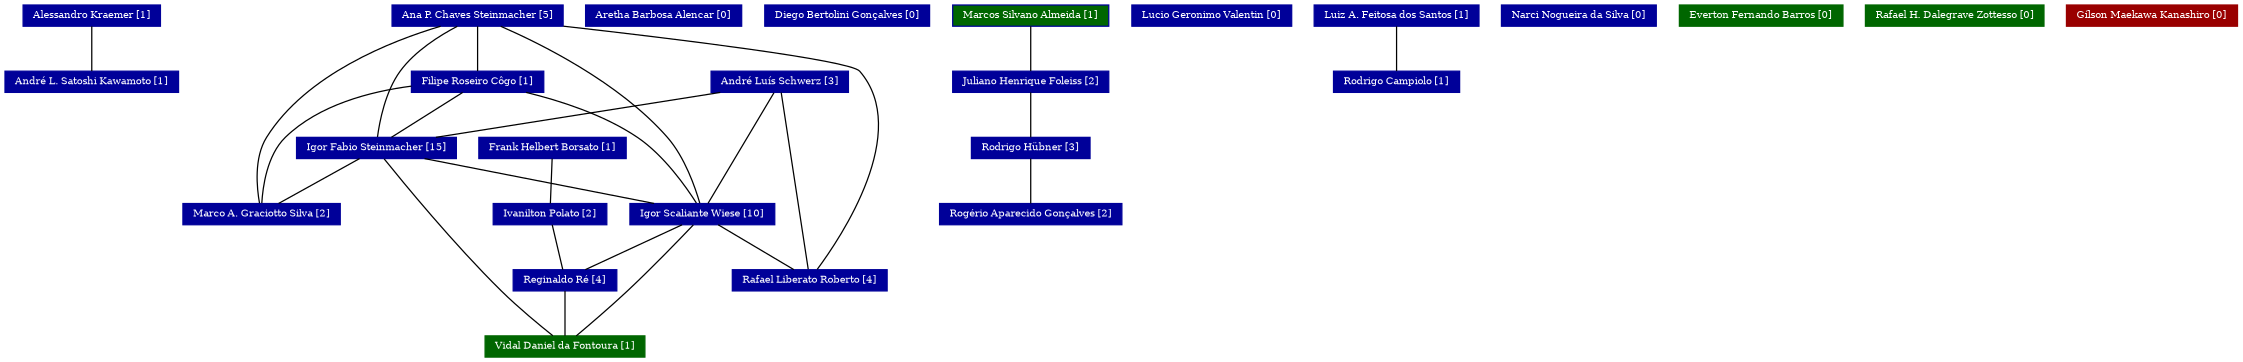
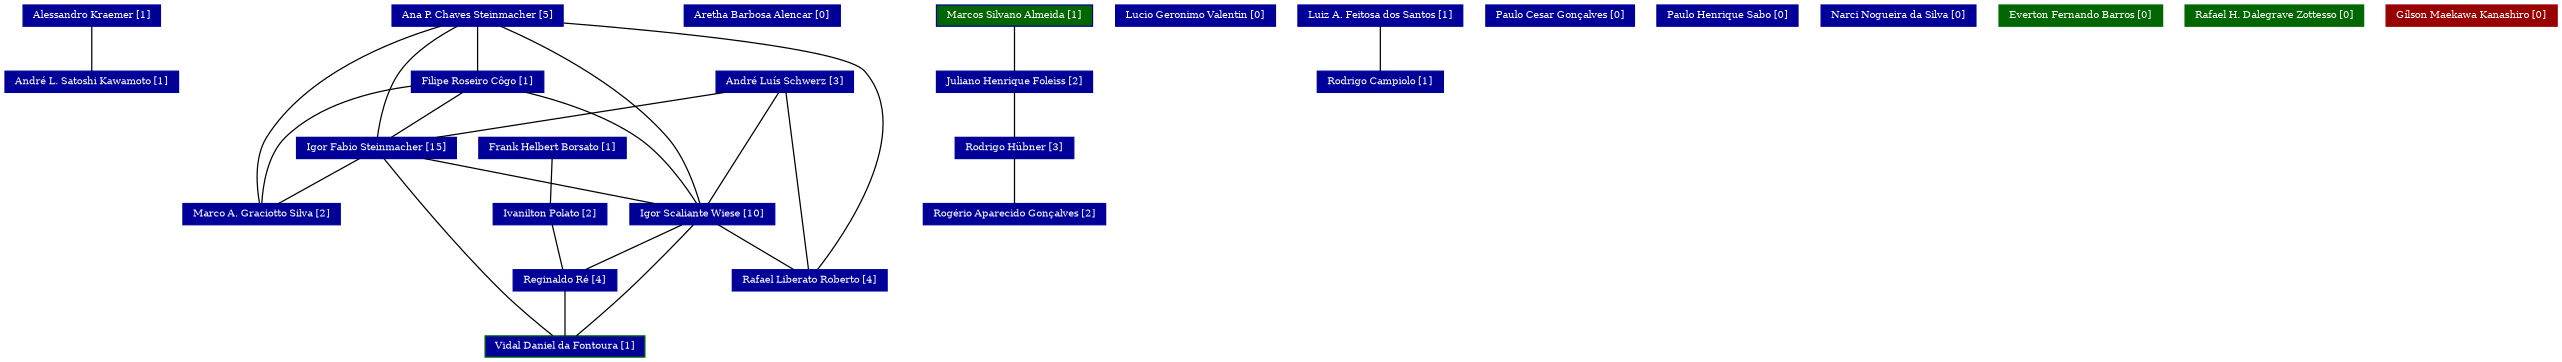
node "Diego Bertolini Gonçalves [0]": removed
node "Paulo Cesar Gonçalves [0]": added
node "Paulo Henrique Sabo [0]": added
node "Vidal Daniel da Fontoura [1]": fillcolor #006600 -> #000099
